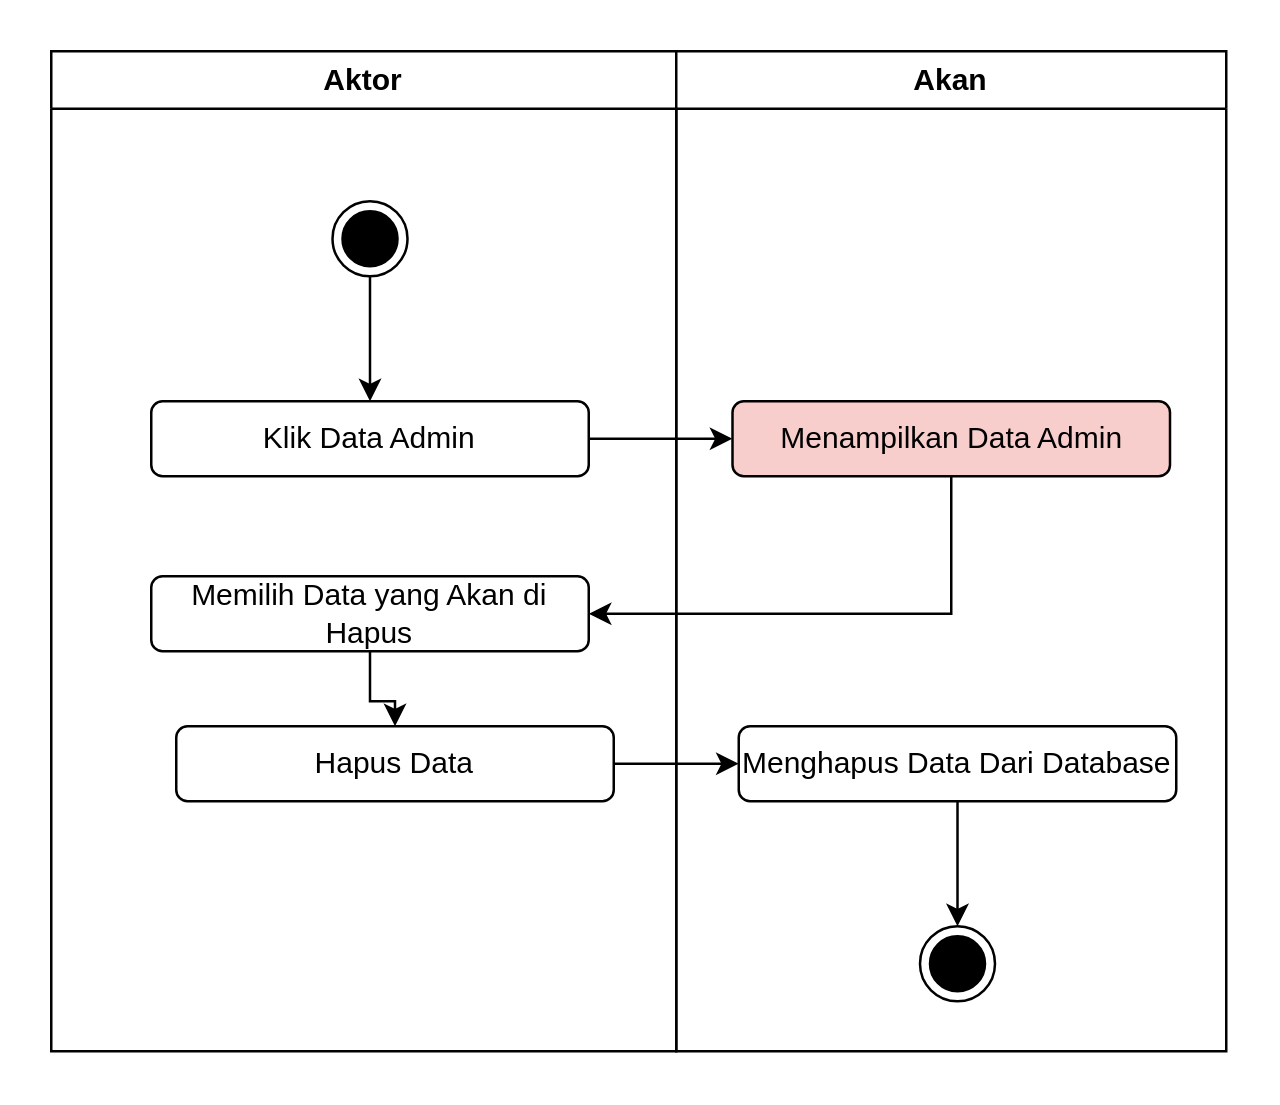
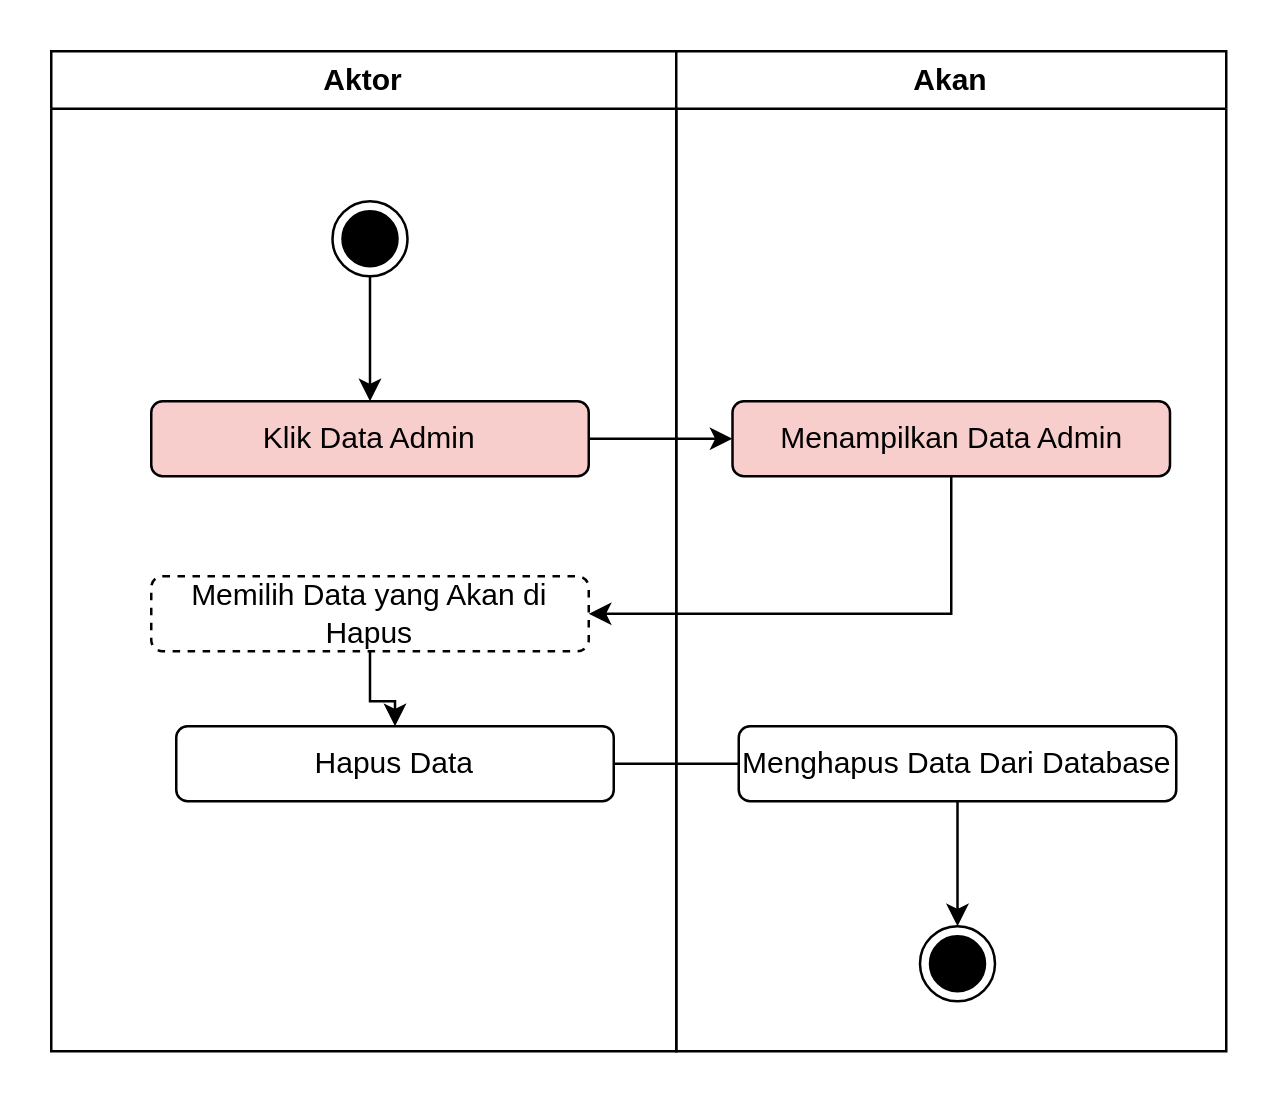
node "Klik Data Admin": fillcolor #ffffff -> #f8cecc
node "Memilih Data yang Akan di Hapus": style solid -> dashed
edge "Hapus Data" -> "Menghapus Data Dari Database": arrowhead classic -> none
